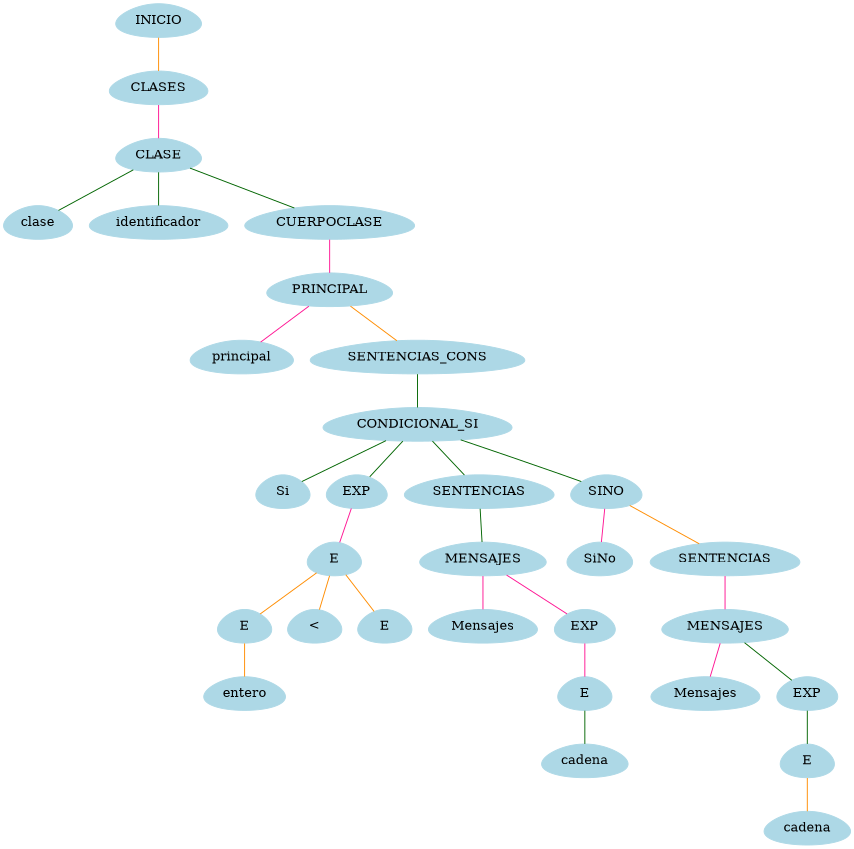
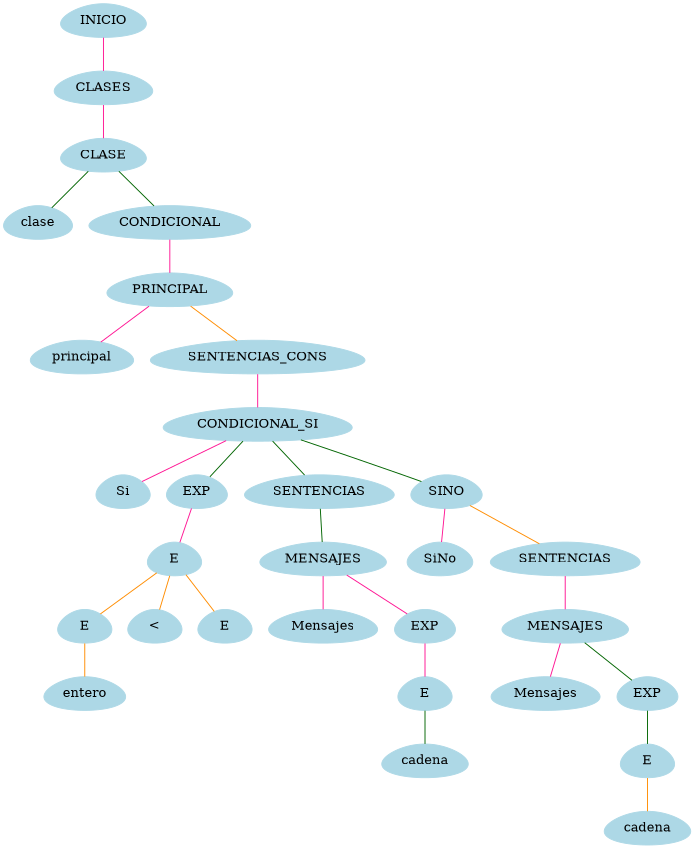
edge "INICIO" -- "CLASES": color darkorange -> deeppink
node "identificador": removed
node "CUERPOCLASE": label "CUERPOCLASE" -> "CONDICIONAL"
edge "SENTENCIAS_CONS" -- "CONDICIONAL_SI": color darkgreen -> deeppink
edge "CONDICIONAL_SI" -- "Si": color darkgreen -> deeppink
